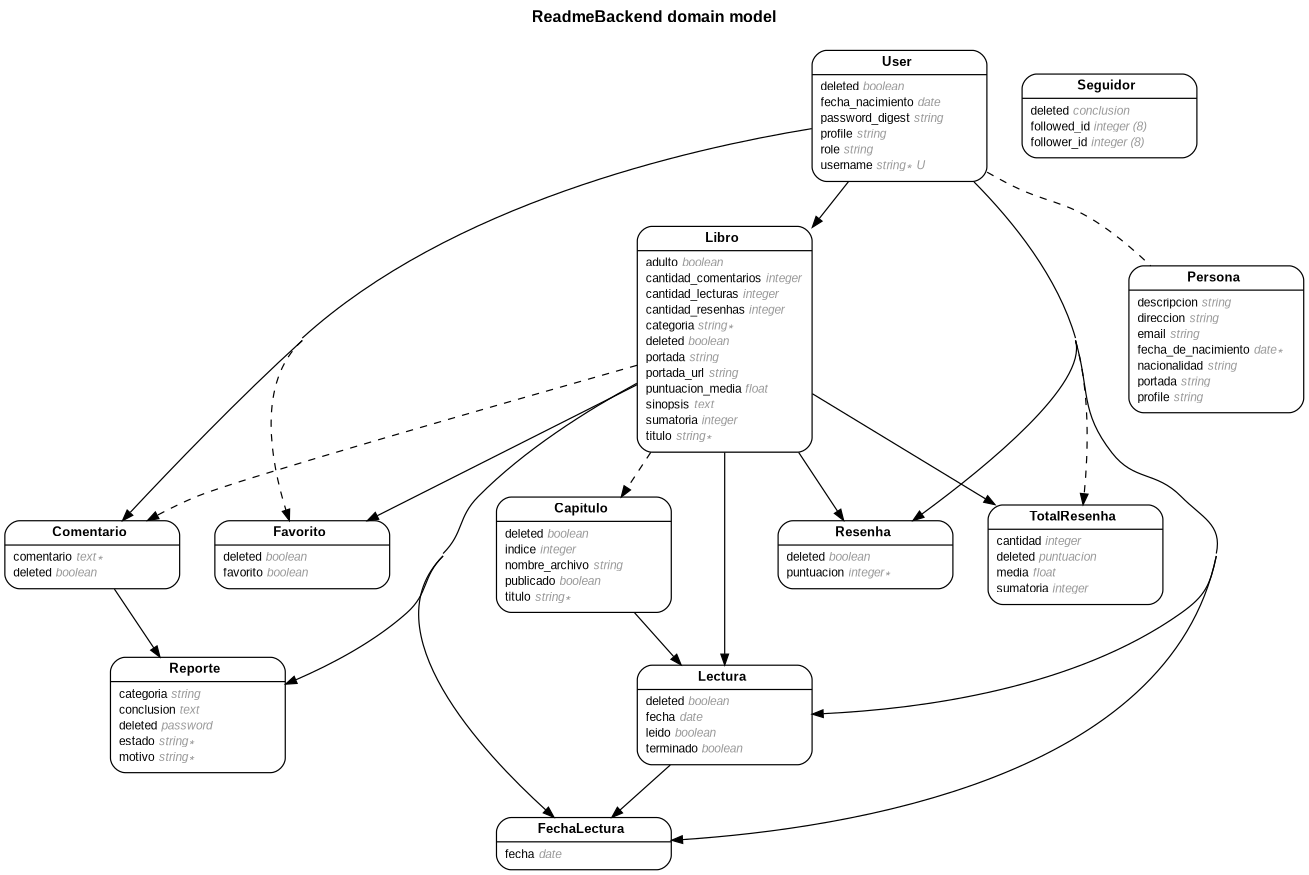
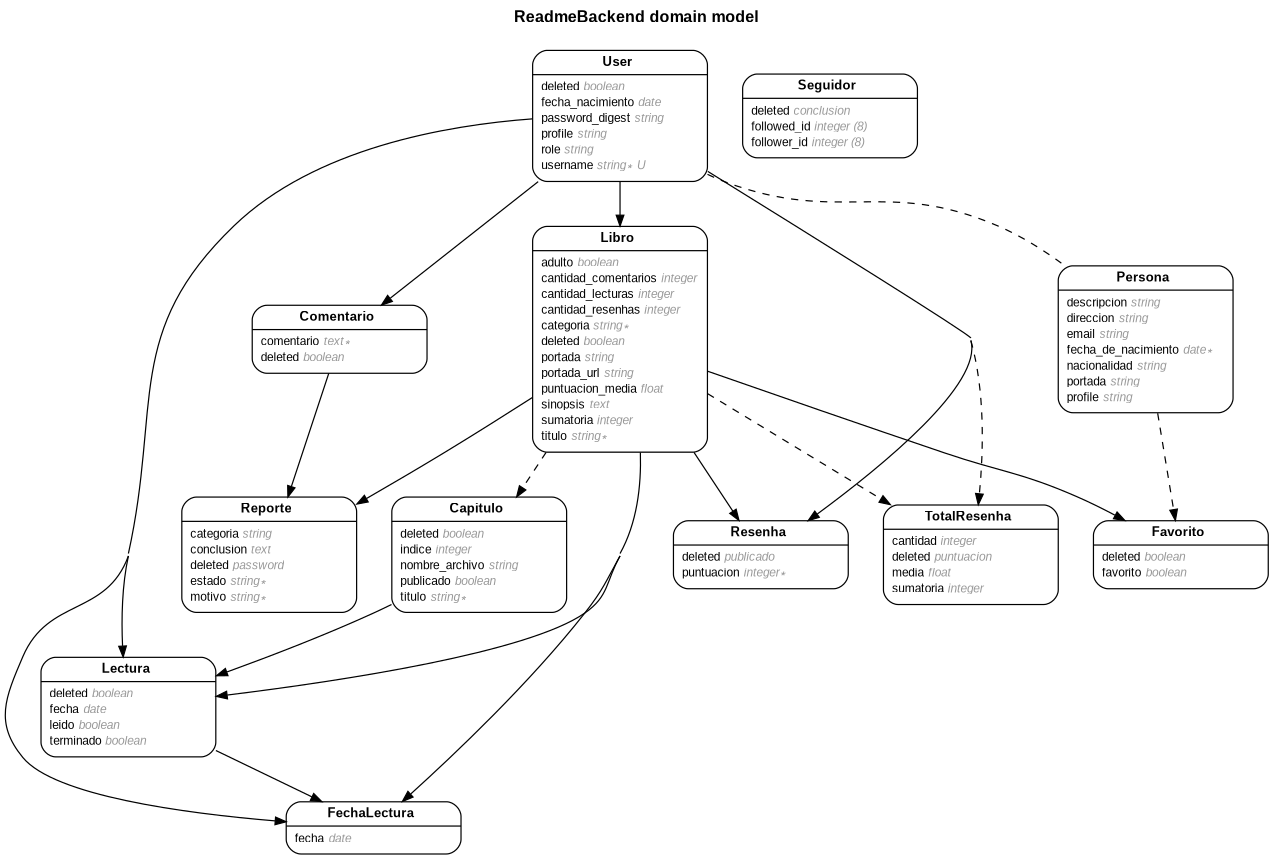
edge "User" -- "Favorito": now "Persona" -- "Favorito"
edge "Libro" -- "Comentario": removed
edge "Libro" -- "TotalResenha": style bold -> dashed
node "Resenha": text "boolean" -> "publicado"
